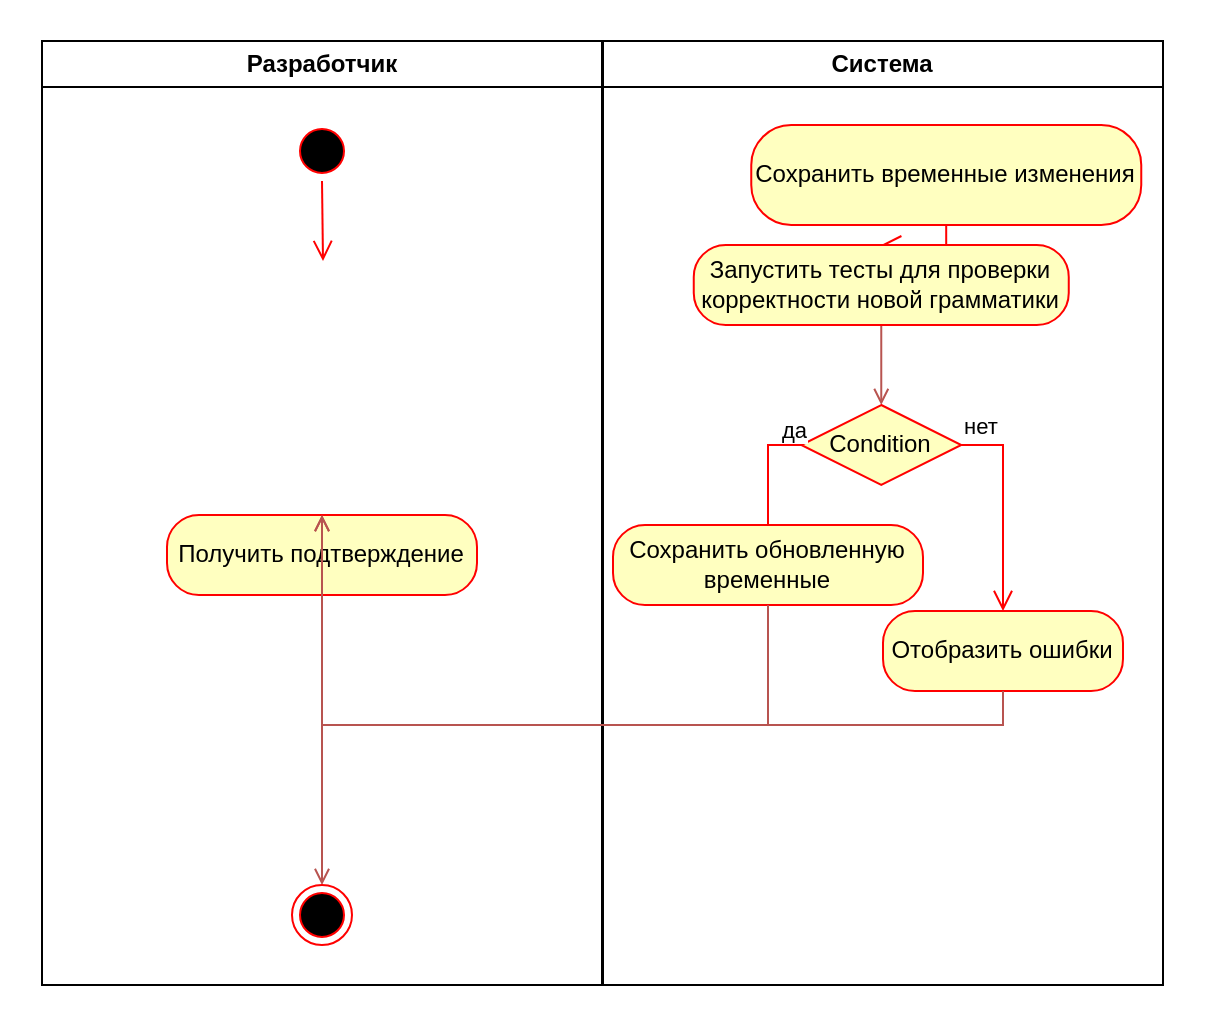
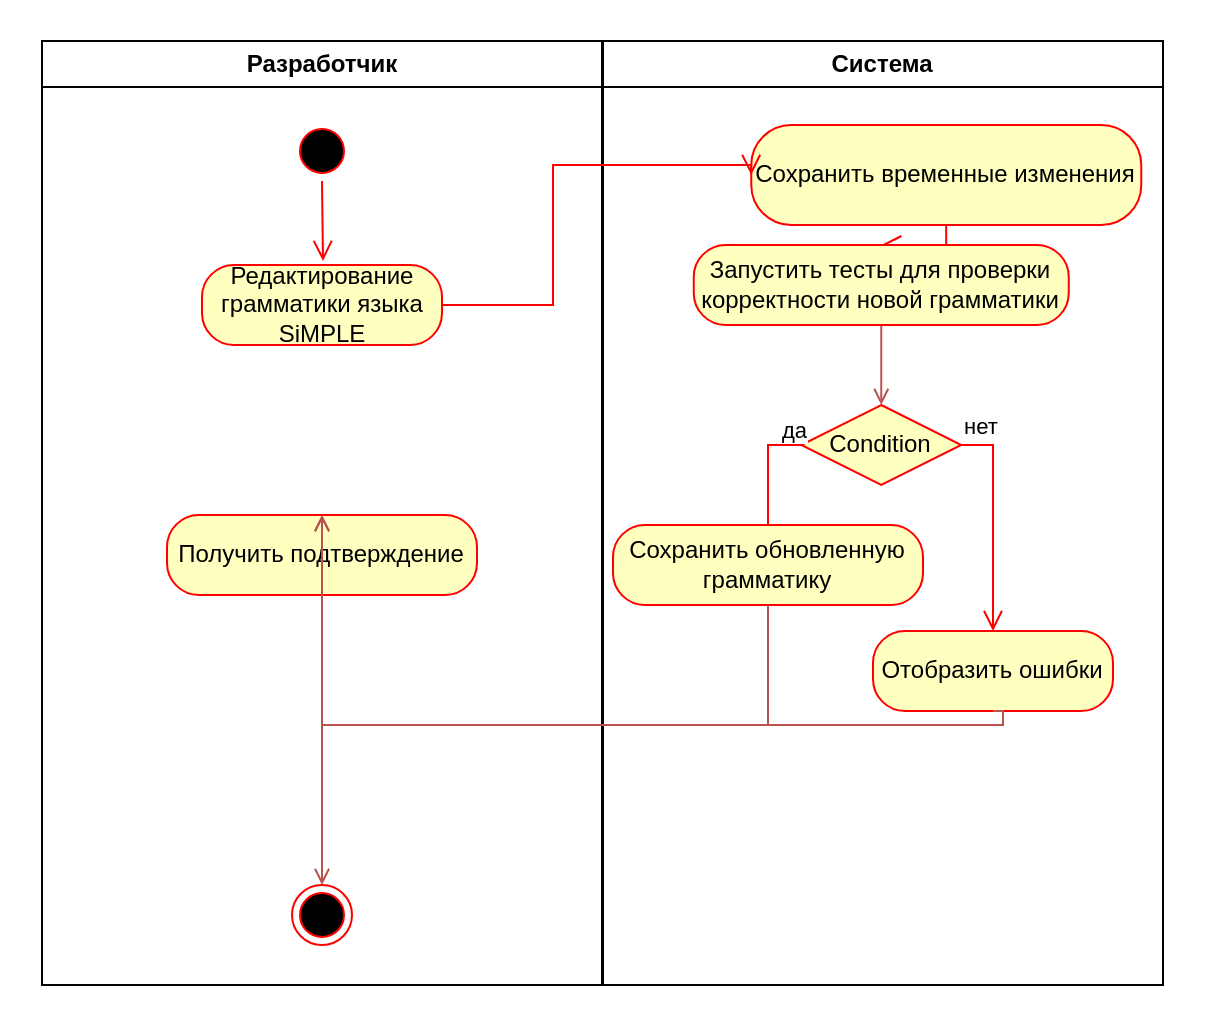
edge "Редактирование грамматики языка SiMPLE" -> "Сохранить временные изменения": added
node "Редактирование грамматики языка SiMPLE": added
node "Сохранить обновленную временные": label "Сохранить обновленную временные" -> "Сохранить обновленную грамматику"
node "Отобразить ошибки": moved (1003, 651) -> (993, 671)
